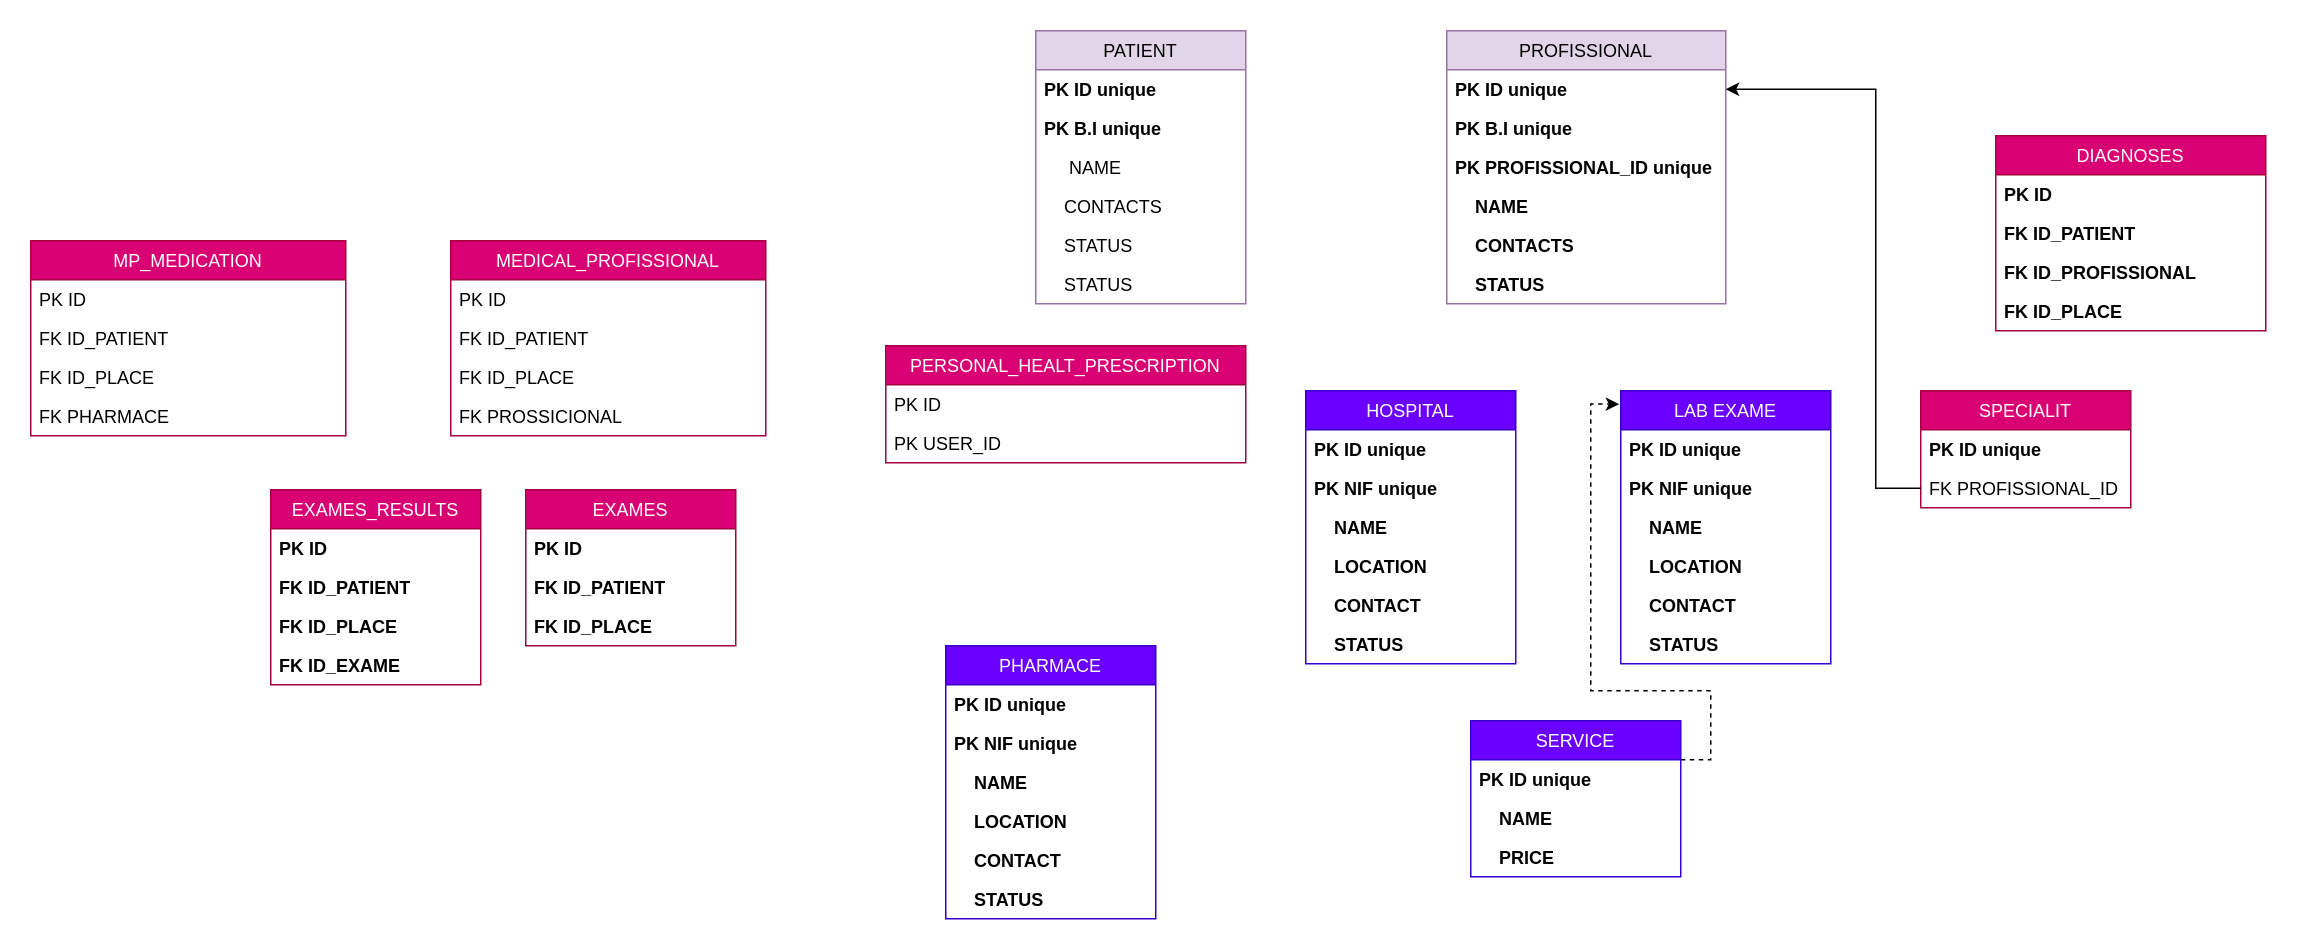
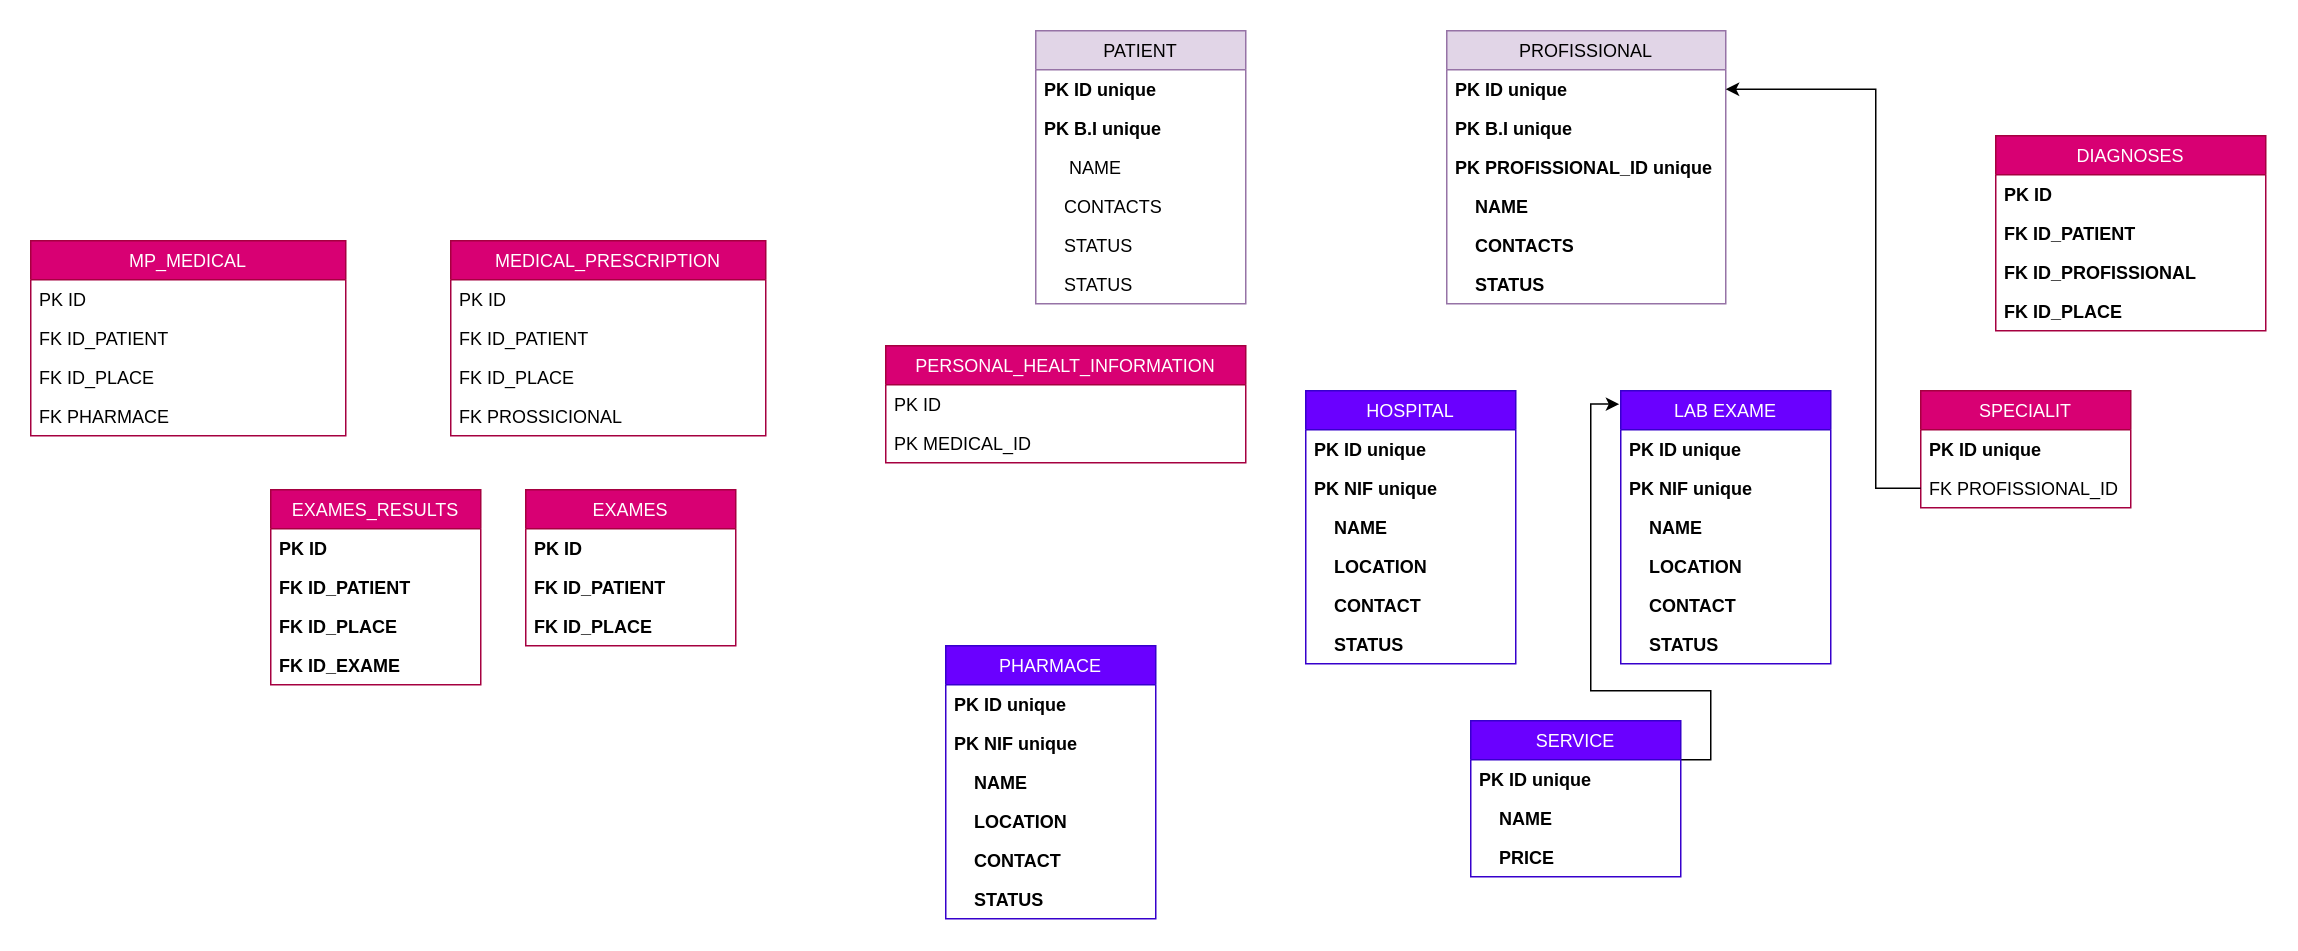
node "MP_MEDICATION": label "MP_MEDICATION" -> "MP_MEDICAL"
node "MEDICAL_PROFISSIONAL": label "MEDICAL_PROFISSIONAL" -> "MEDICAL_PRESCRIPTION"
node "PERSONAL_HEALT_PRESCRIPTION": label "PERSONAL_HEALT_PRESCRIPTION" -> "PERSONAL_HEALT_INFORMATION"
node "PK USER_ID": label "PK USER_ID" -> "PK MEDICAL_ID"
edge "SERVICE" -> "LAB EXAME": style dashed -> solid
